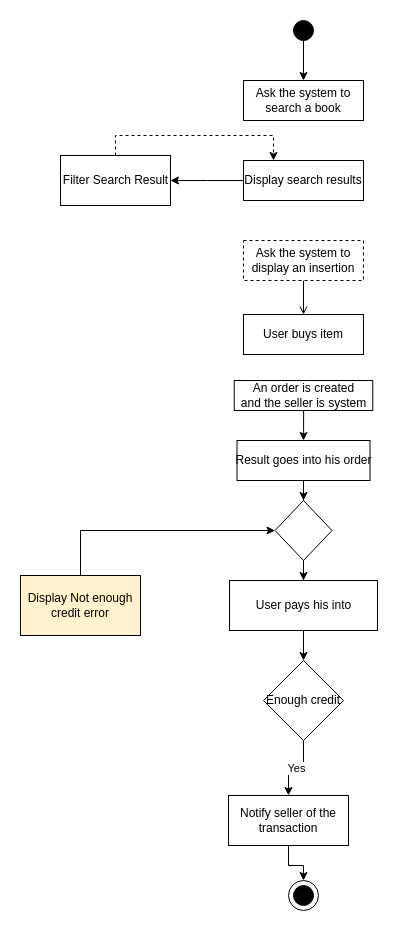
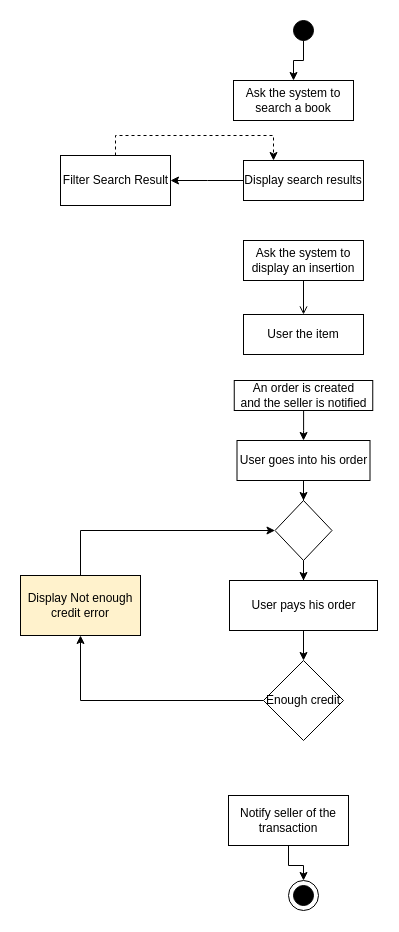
node "Ask the system to search a book": moved (304, 101) -> (294, 101)
node "Ask the system to display an insertion": style dashed -> solid
node "User buys item": label "User buys item" -> "User the item"
node "An order is created and the seller is system": label "An order is created and the seller is system" -> "An order is created and the seller is notified"
node "Result goes into his order": label "Result goes into his order" -> "User goes into his order"
node "User pays his into": label "User pays his into" -> "User pays his order"
edge "Enough credit" -> "Display Not enough credit error": added
edge "Enough credit" -> "Notify seller of the transaction": removed, label "Yes"
